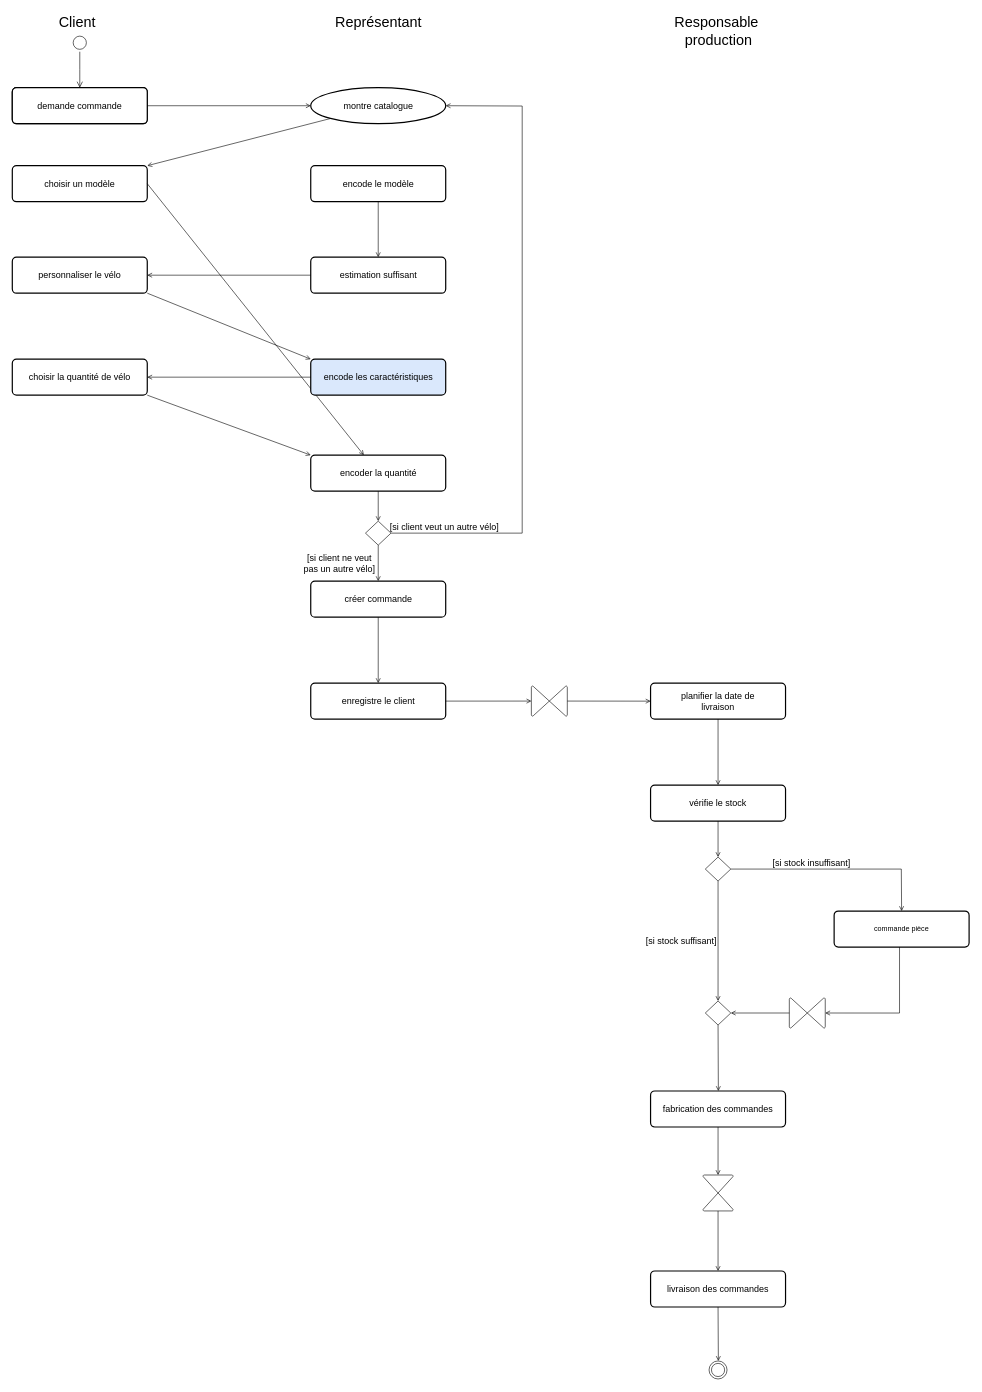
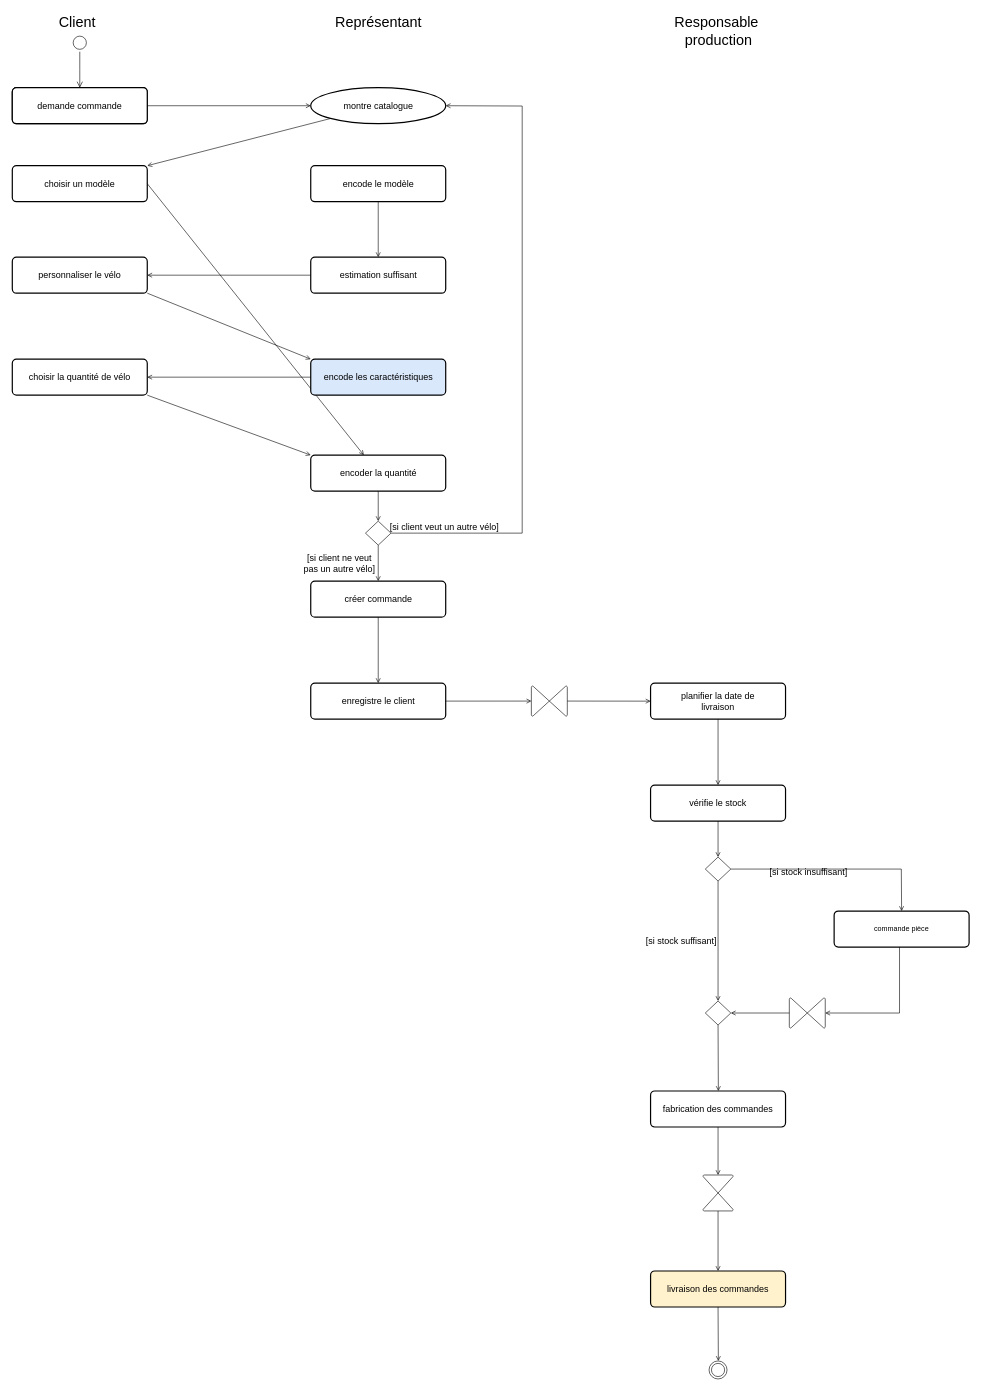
node "[si stock insuffisant]": moved (811, 863) -> (808, 872)
node "livraison des commandes": fillcolor #ffffff -> #fff2cc
